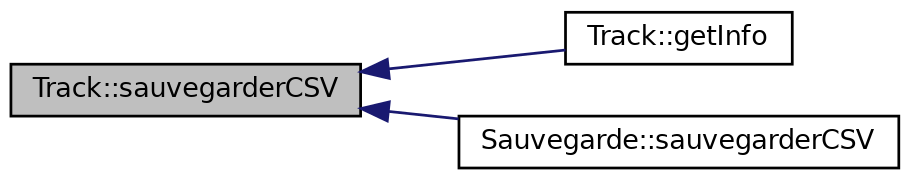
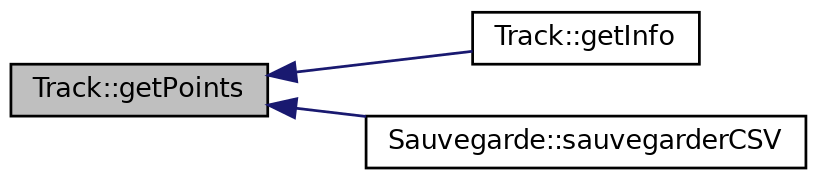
node "Track::sauvegarderCSV": label "Track::sauvegarderCSV" -> "Track::getPoints"
